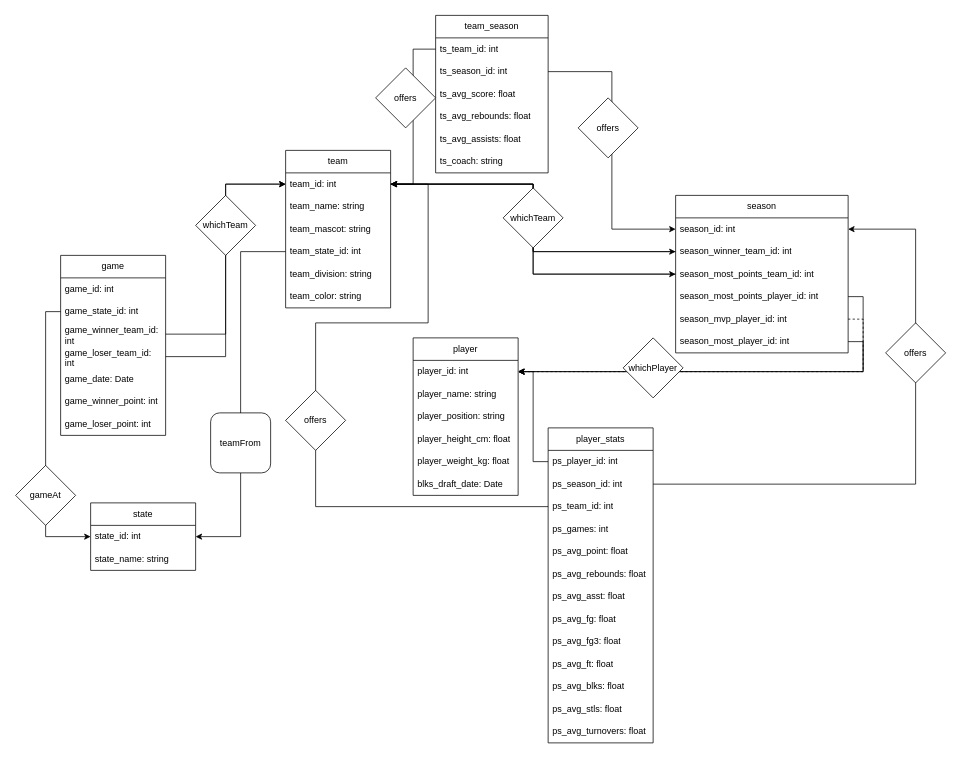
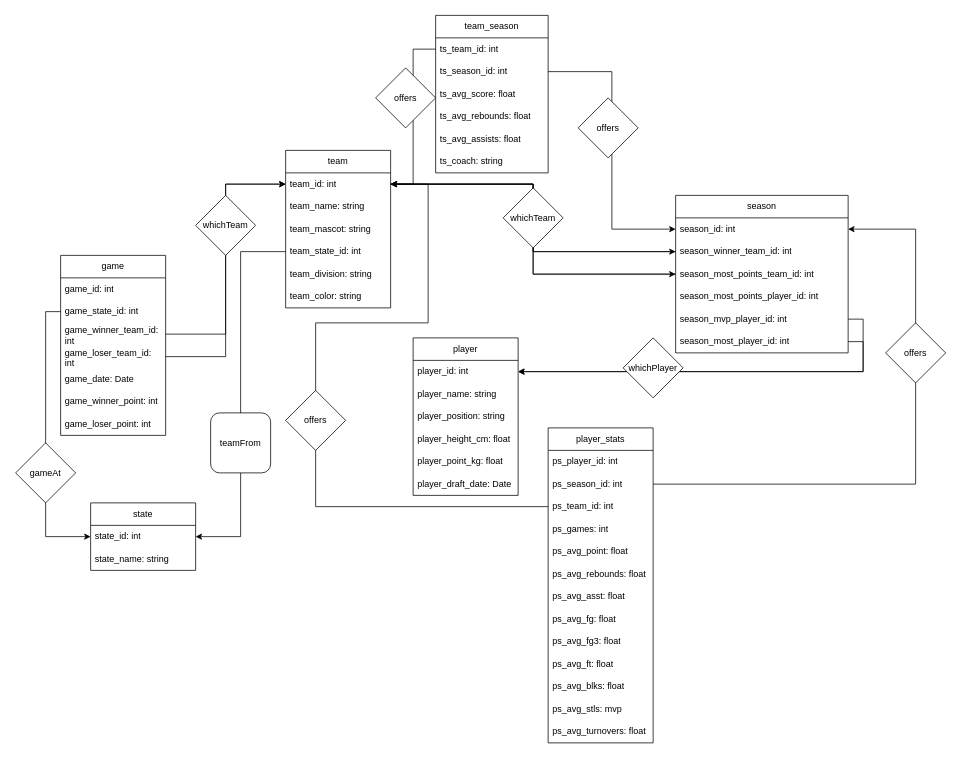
edge "season_most_points_player_id: int" -> "player_id: int": removed
edge "season_mvp_player_id: int" -> "player_id: int": style dashed -> solid
edge "ps_player_id: int" -> "player_id: int": removed
node "player_weight_kg: float": label "player_weight_kg: float" -> "player_point_kg: float"
node "blks_draft_date: Date": label "blks_draft_date: Date" -> "player_draft_date: Date"
node "gameAt": moved (45, 495) -> (45, 473)
node "ps_avg_stls: float": label "ps_avg_stls: float" -> "ps_avg_stls: mvp"
